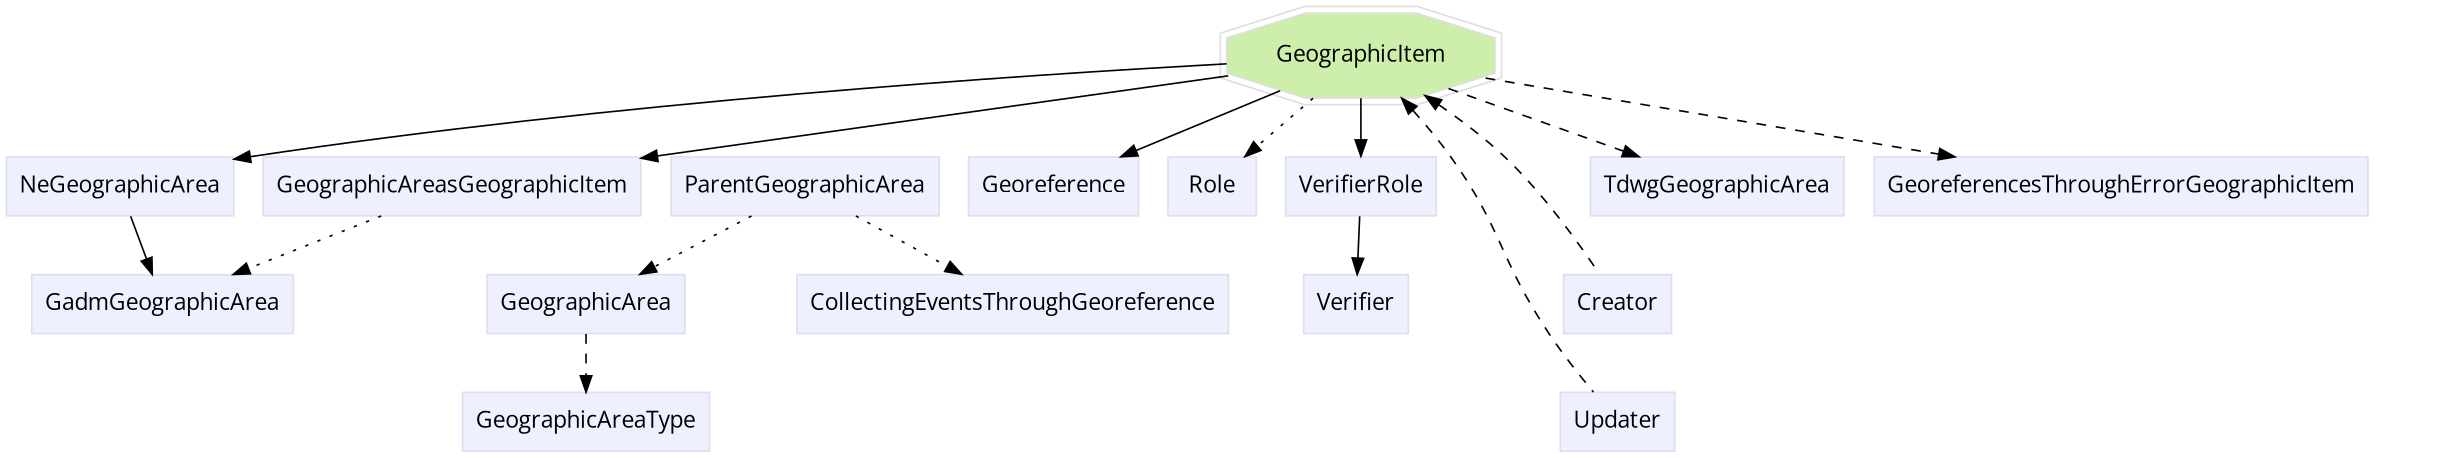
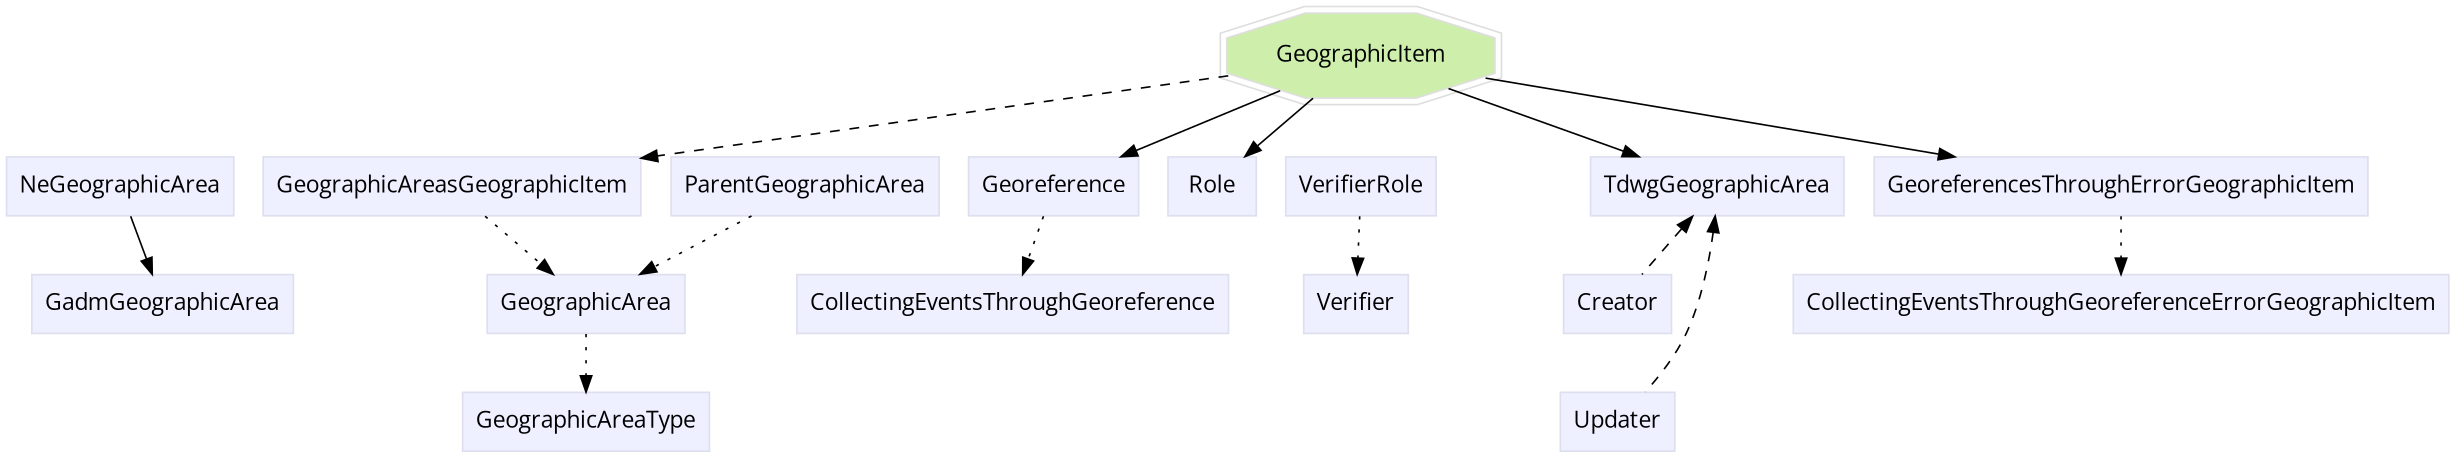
edge "GeographicItem" -> "NeGeographicArea": removed
edge "GeographicItem" -> "GeographicAreasGeographicItem": style solid -> dashed
edge "GeographicItem" -> "GeoreferencesThroughErrorGeographicItem": style dashed -> solid
edge "GeographicItem" -> "VerifierRole": removed
edge "GeographicItem" -> "TdwgGeographicArea": style dashed -> solid
edge "GeographicItem" -> "Role": style dotted -> solid
edge "Creator" -> "GeographicItem": now "Creator" -> "TdwgGeographicArea"
edge "VerifierRole" -> "Verifier": style solid -> dotted
edge "ParentGeographicArea" -> "CollectingEventsThroughGeoreference": now "Georeference" -> "CollectingEventsThroughGeoreference"
edge "GeographicAreasGeographicItem" -> "GadmGeographicArea": now "GeographicAreasGeographicItem" -> "GeographicArea"
edge "Updater" -> "GeographicItem": now "Updater" -> "TdwgGeographicArea"
node "CollectingEventsThroughGeoreferenceErrorGeographicItem": added
edge "GeographicArea" -> "GeographicAreaType": style dashed -> dotted
